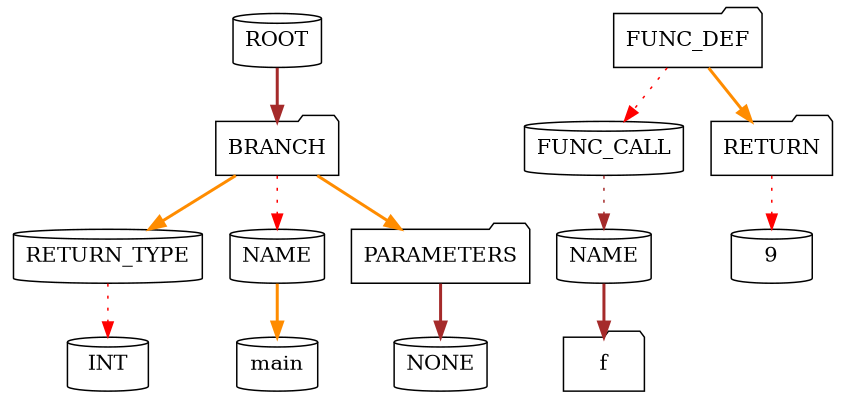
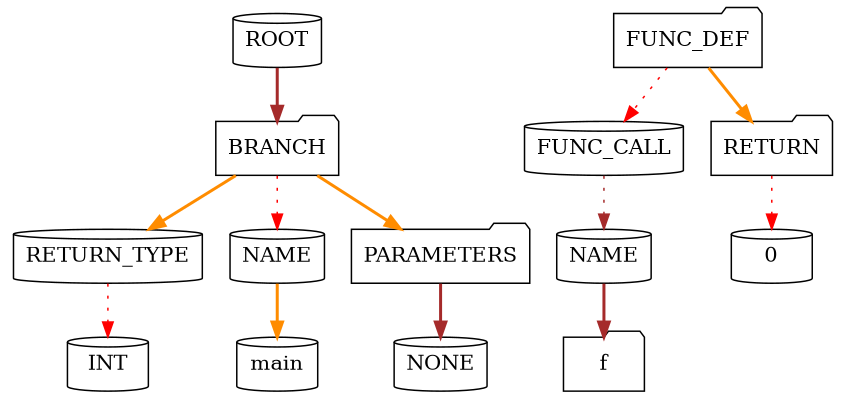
node "9": label "9" -> "0"
